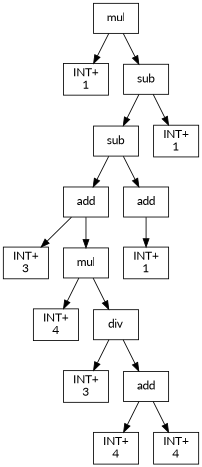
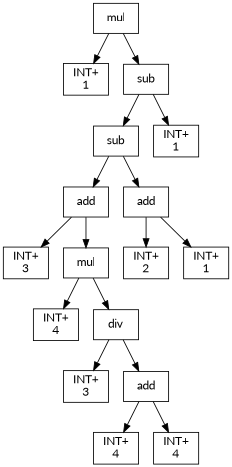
node "INT+ 2": added
